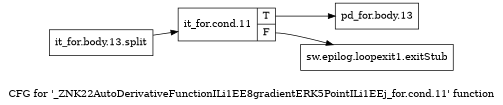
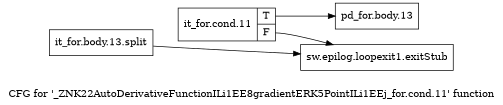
edge "it_for.body.13.split" -> "it_for.cond.11": now "it_for.body.13.split" -> "sw.epilog.loopexit1.exitStub"
